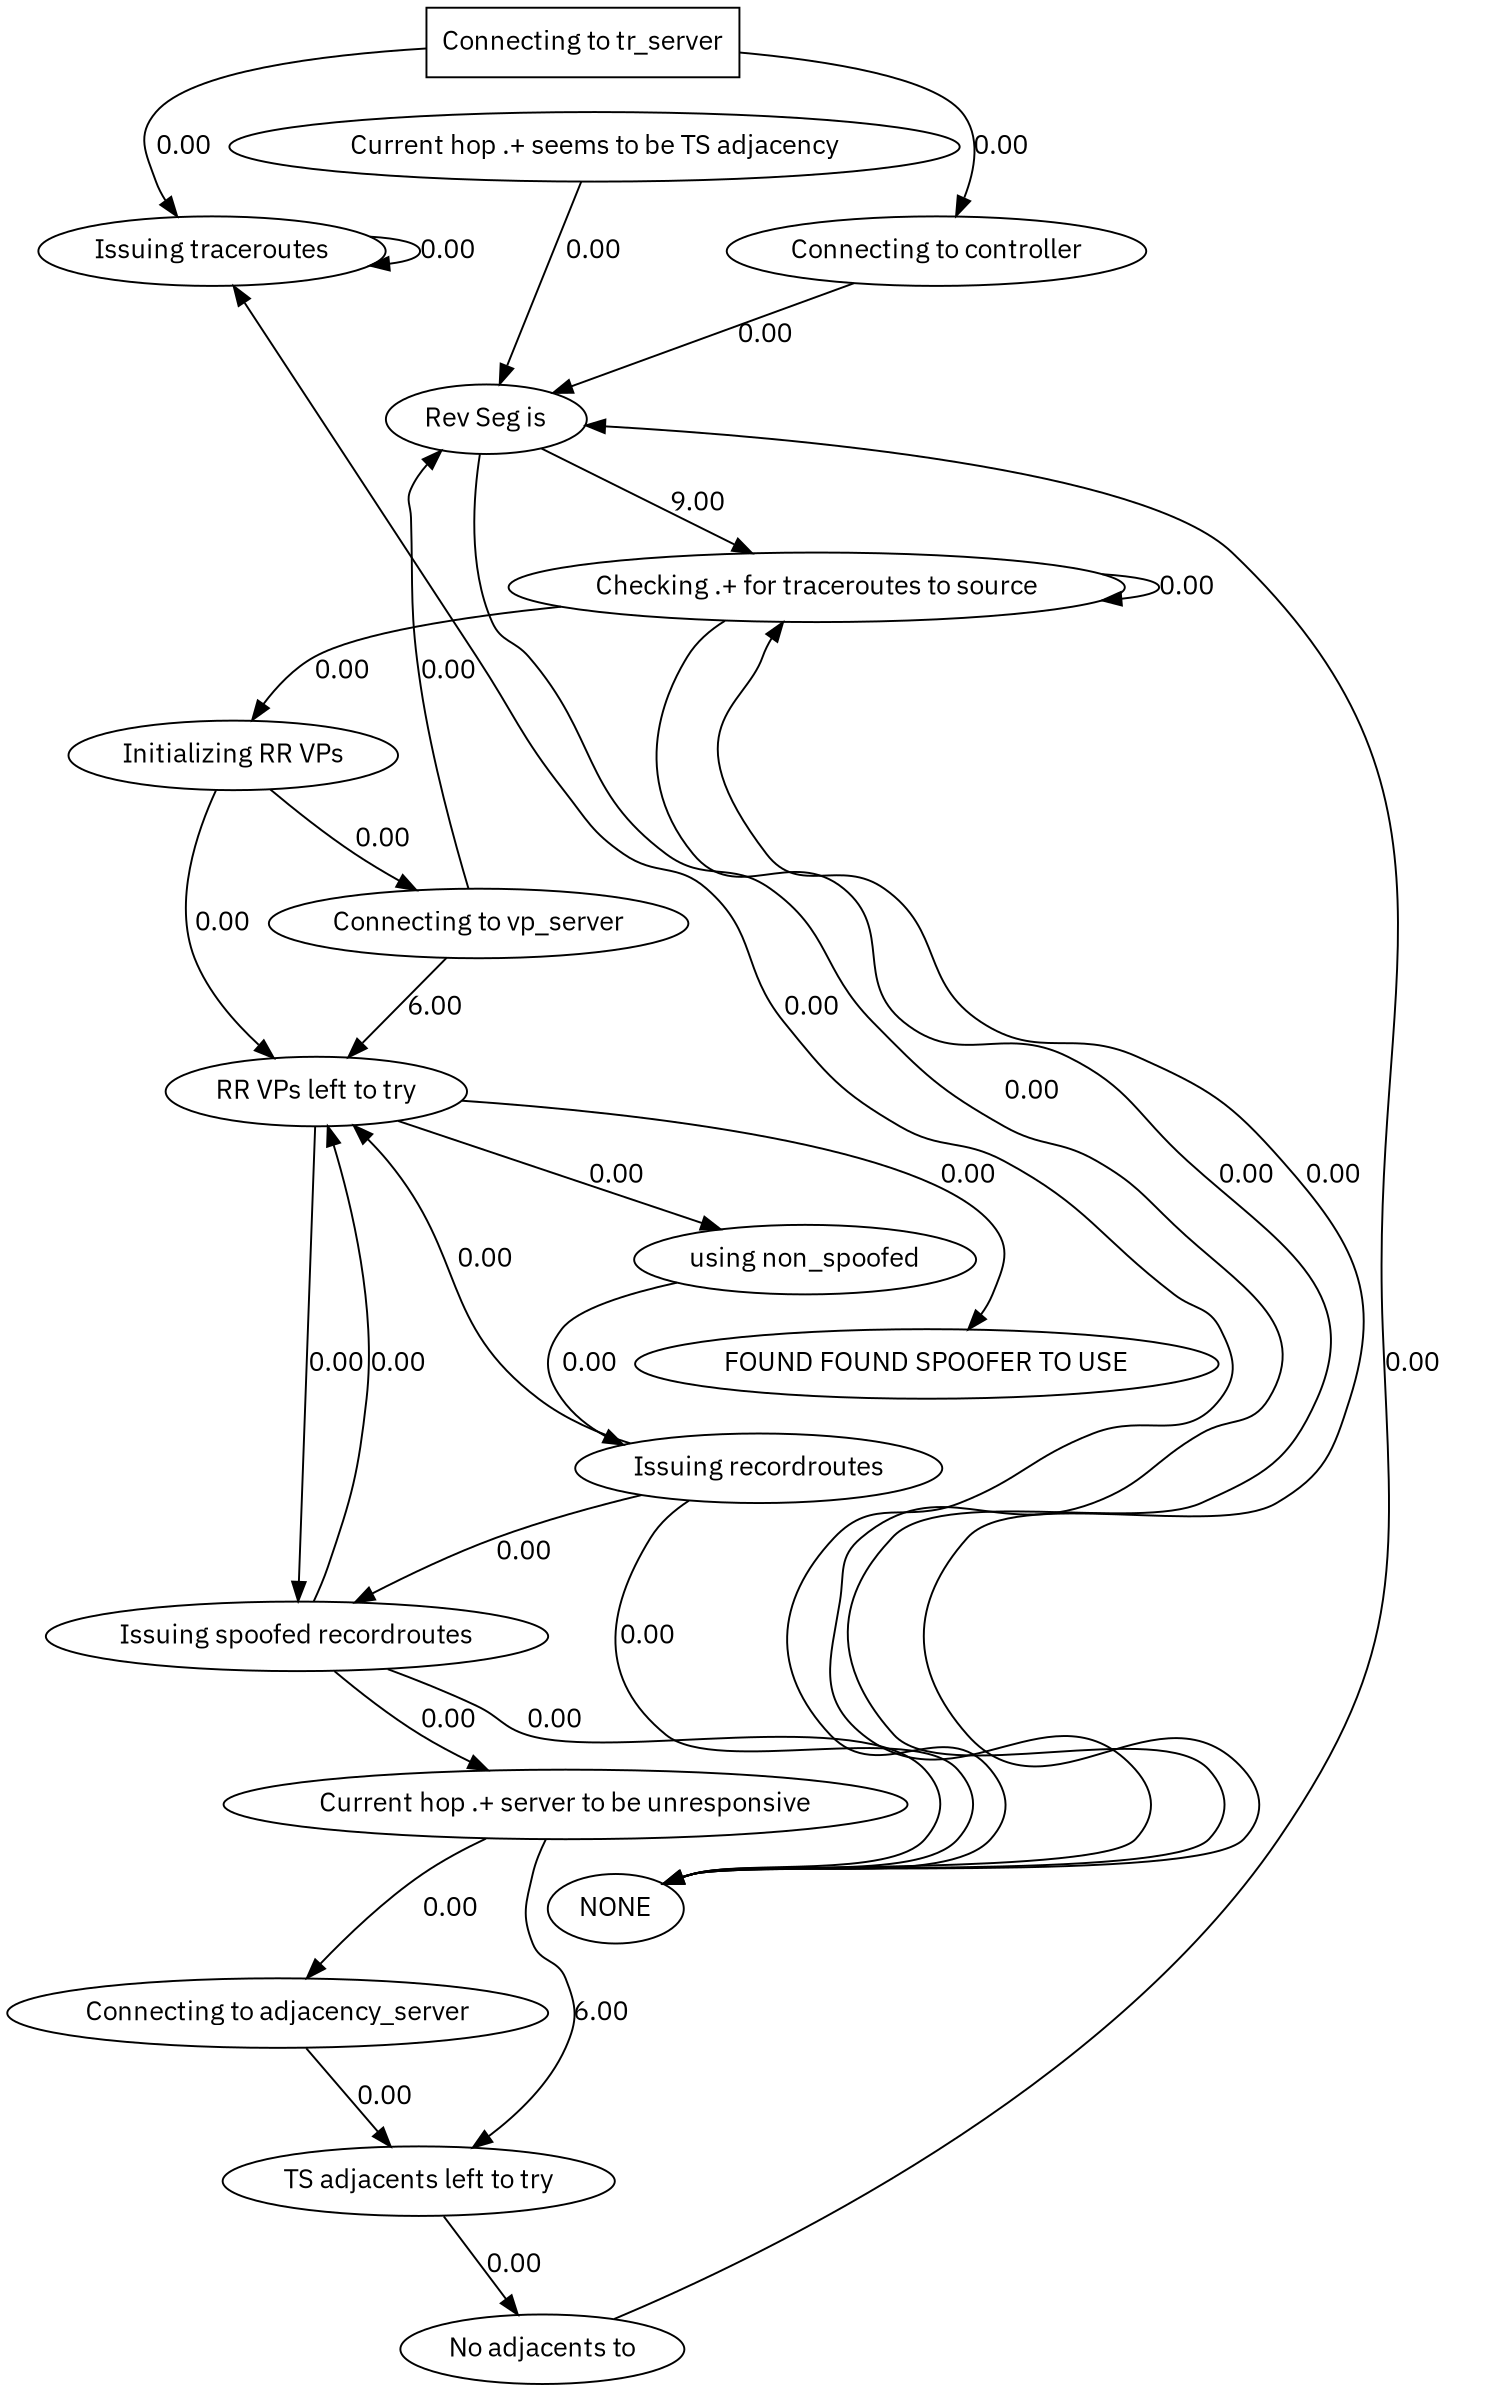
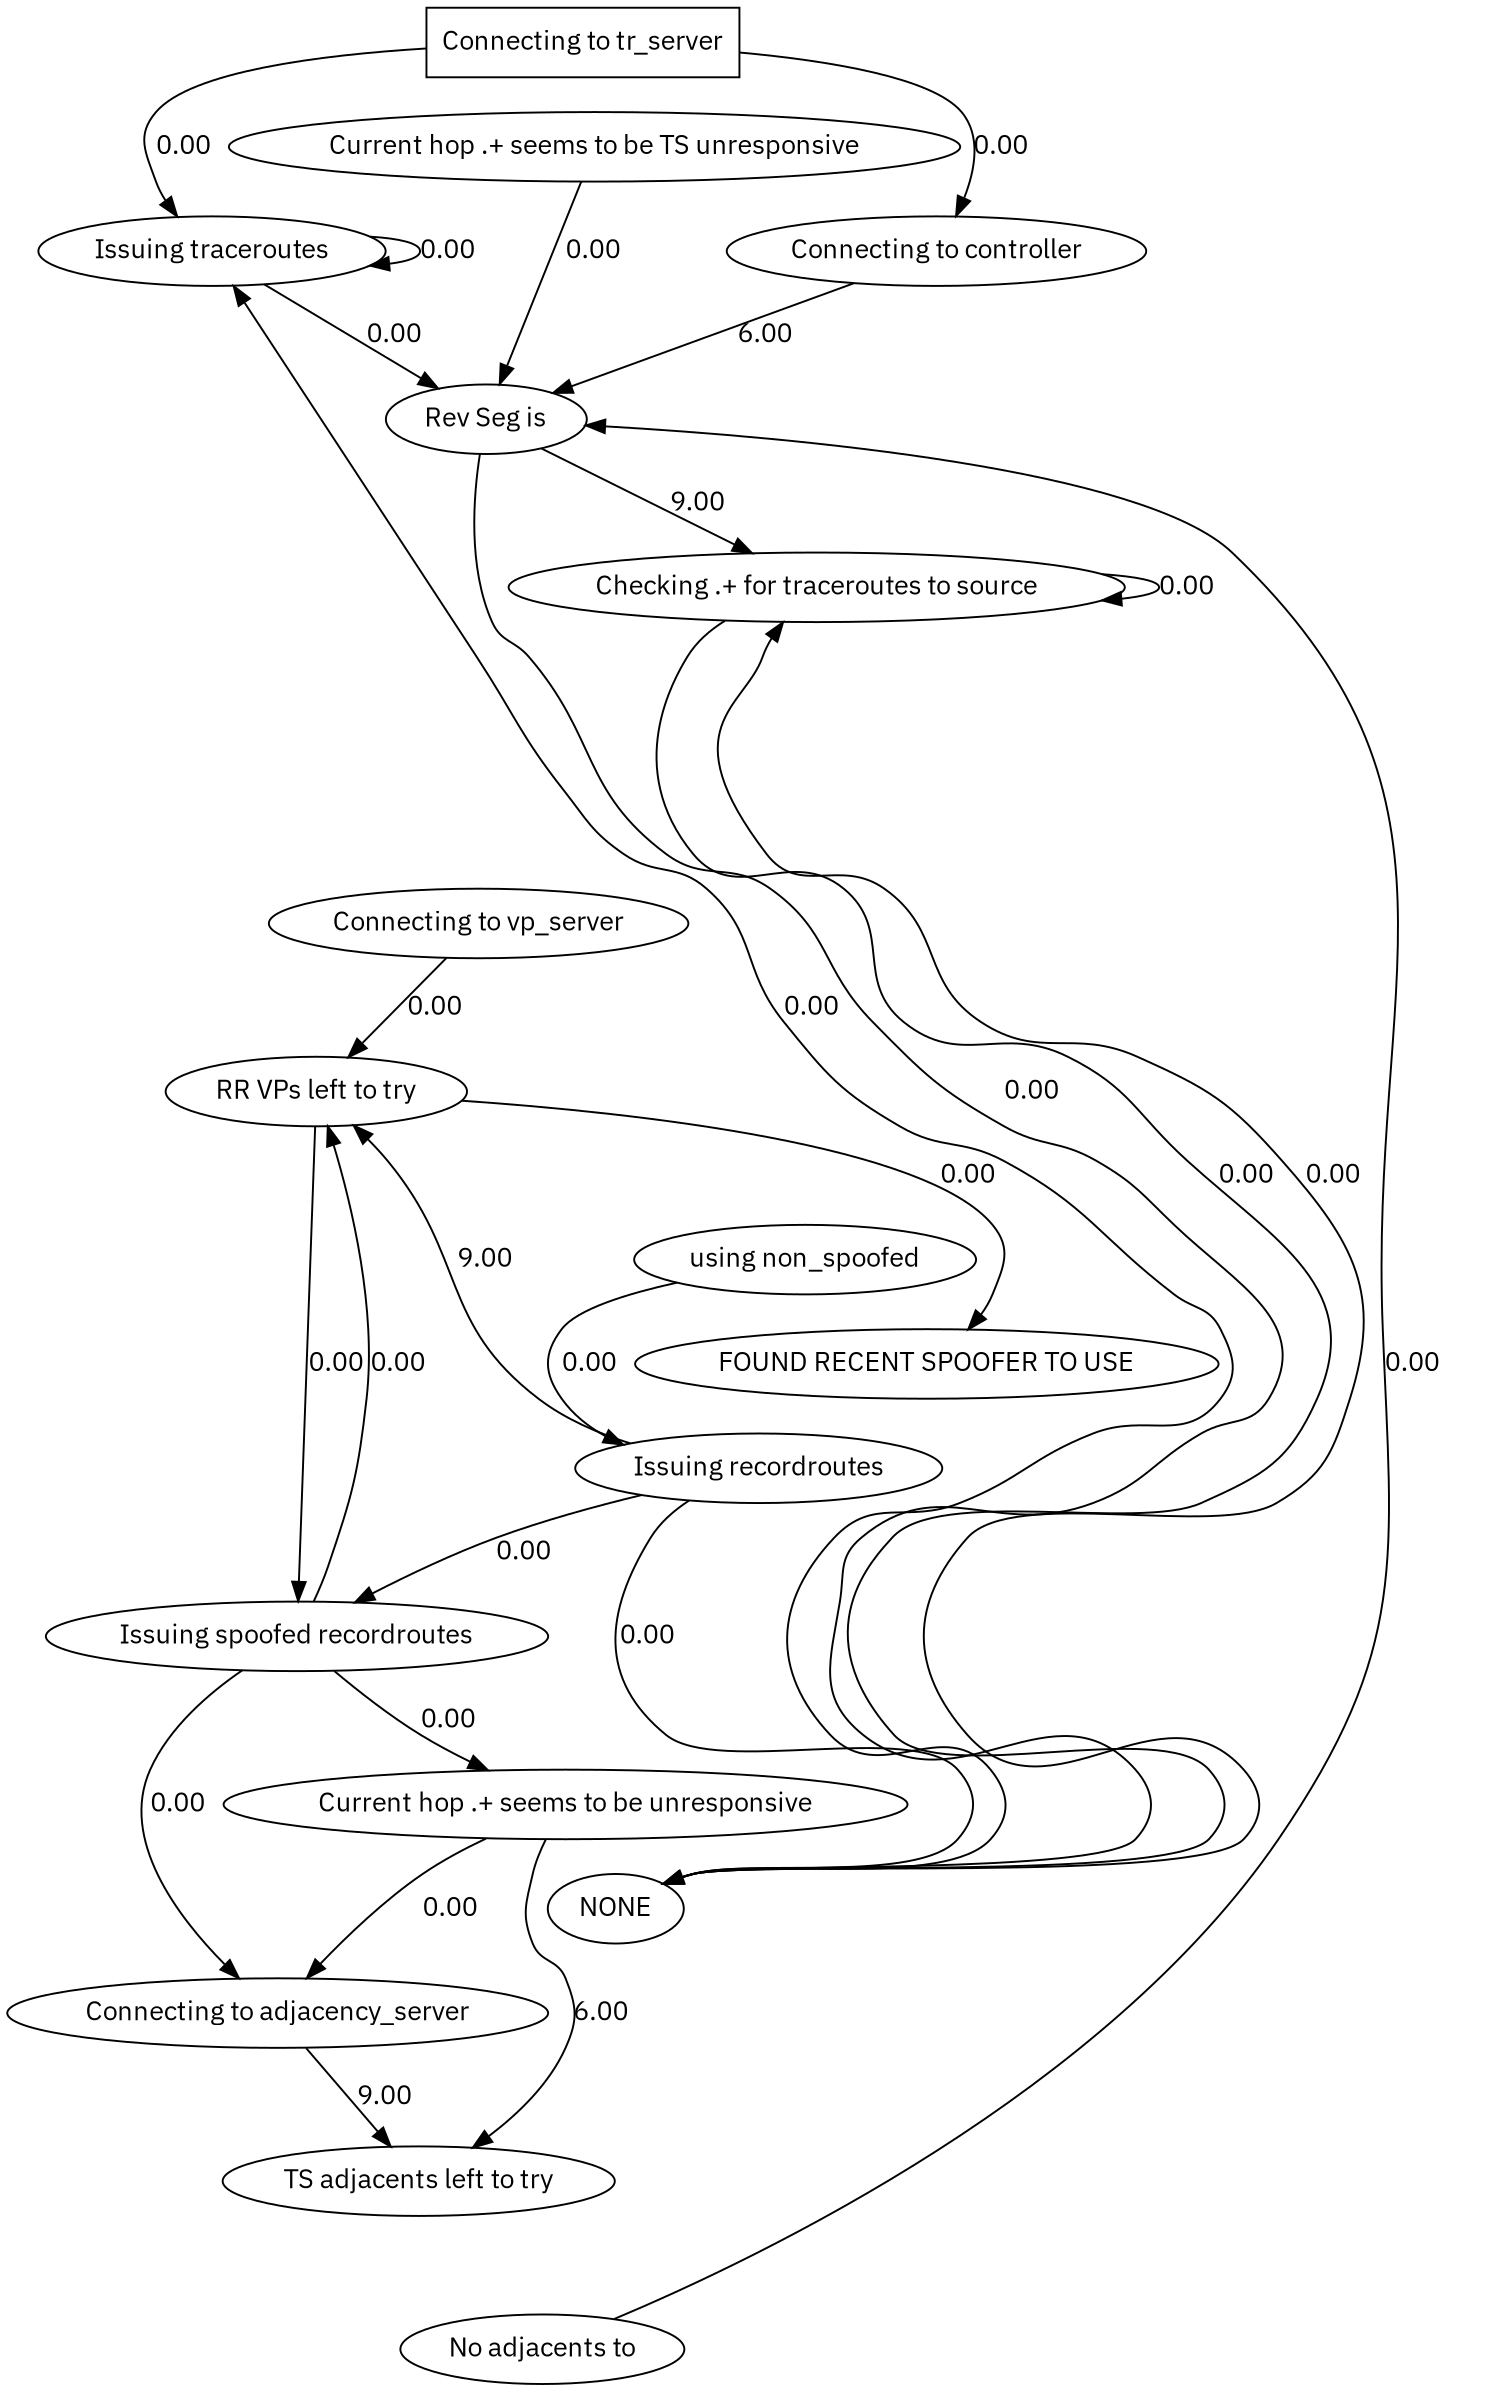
node "Current hop .+ seems to be TS adjacency": label "Current hop .+ seems to be TS adjacency" -> "Current hop .+ seems to be TS unresponsive"
edge "Connecting to controller" -> "Rev Seg is": label "0.00" -> "6.00"
edge "Connecting to vp_server" -> "Rev Seg is": now "Issuing traceroutes" -> "Rev Seg is"
node "Initializing RR VPs": removed
edge "Connecting to vp_server" -> "RR VPs left to try": label "6.00" -> "0.00"
edge "RR VPs left to try" -> "using non_spoofed": removed, label "0.00"
edge "Issuing recordroutes" -> "RR VPs left to try": label "0.00" -> "9.00"
node "FOUND FOUND SPOOFER TO USE": label "FOUND FOUND SPOOFER TO USE" -> "FOUND RECENT SPOOFER TO USE"
edge "Issuing spoofed recordroutes" -> "NONE": now "Issuing spoofed recordroutes" -> "Connecting to adjacency_server"
node "Current hop .+ server to be unresponsive": label "Current hop .+ server to be unresponsive" -> "Current hop .+ seems to be unresponsive"
edge "Connecting to adjacency_server" -> "TS adjacents left to try": label "0.00" -> "9.00"
edge "TS adjacents left to try" -> "No adjacents to": removed, label "0.00"
